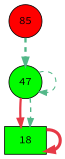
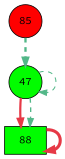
node "18": label "18" -> "88"
